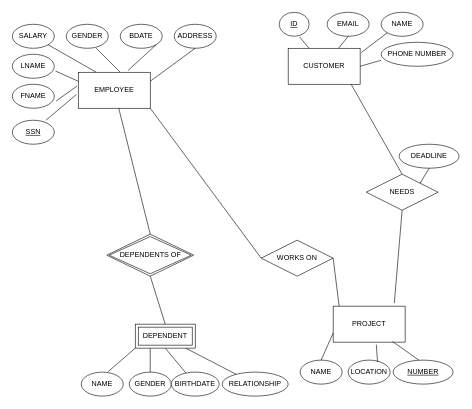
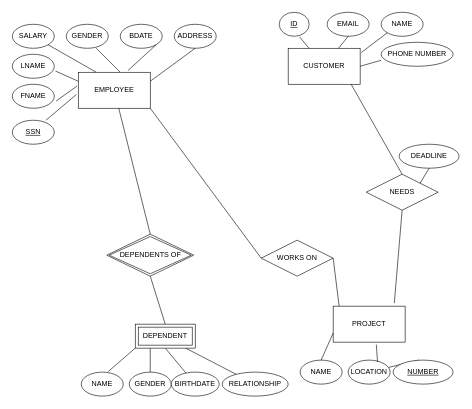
edge "PROJECT" -- "NUMBER": now "LOCATION" -- "NUMBER"
